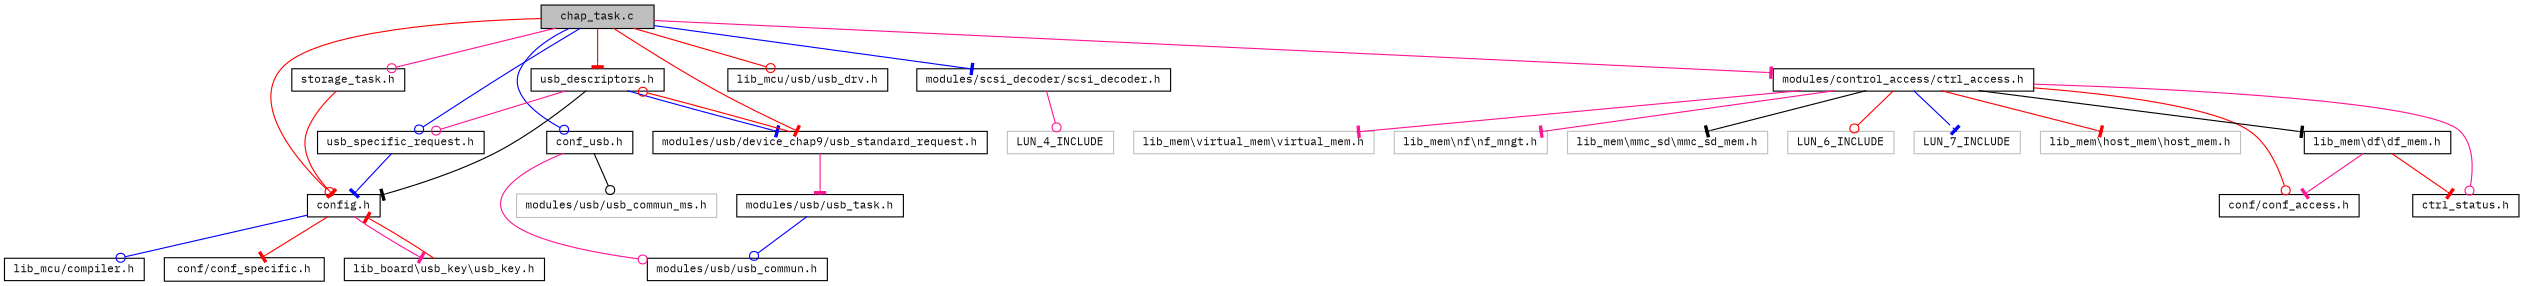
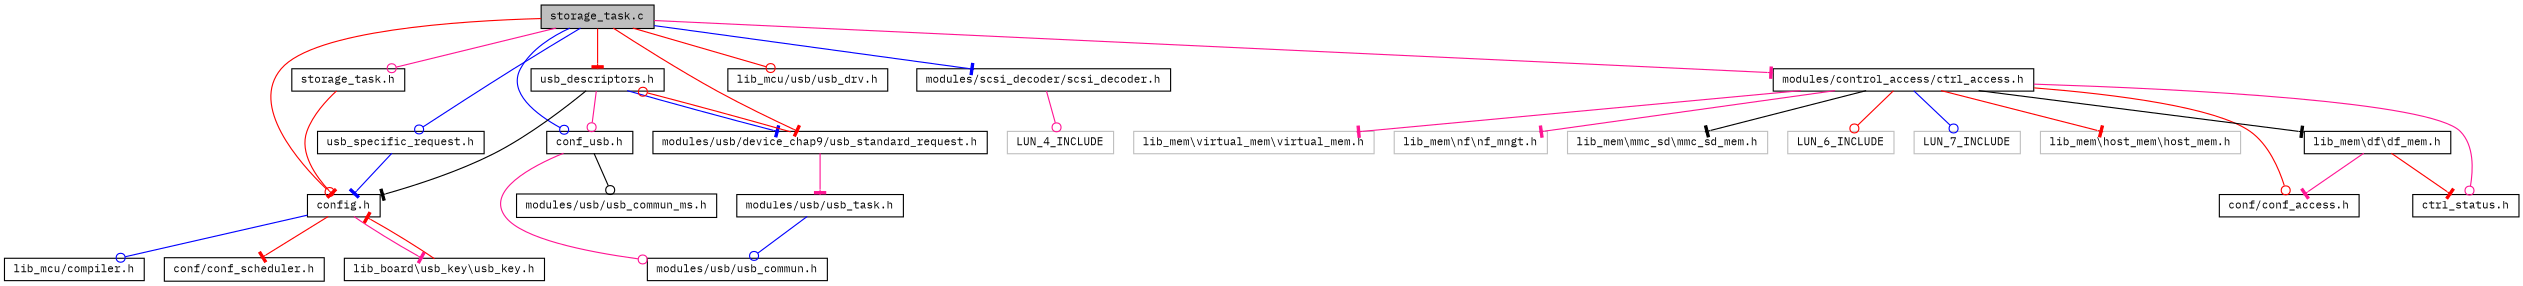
node "chap_task.c": label "chap_task.c" -> "storage_task.c"
edge "modules/control_access/ctrl_access.h" -> "LUN_7_INCLUDE": arrowhead tee -> odot
edge "usb_descriptors.h" -> "usb_specific_request.h": now "usb_descriptors.h" -> "conf_usb.h"
node "modules/usb/usb_commun_ms.h": color grey75 -> black
node "conf/conf_specific.h": label "conf/conf_specific.h" -> "conf/conf_scheduler.h"
